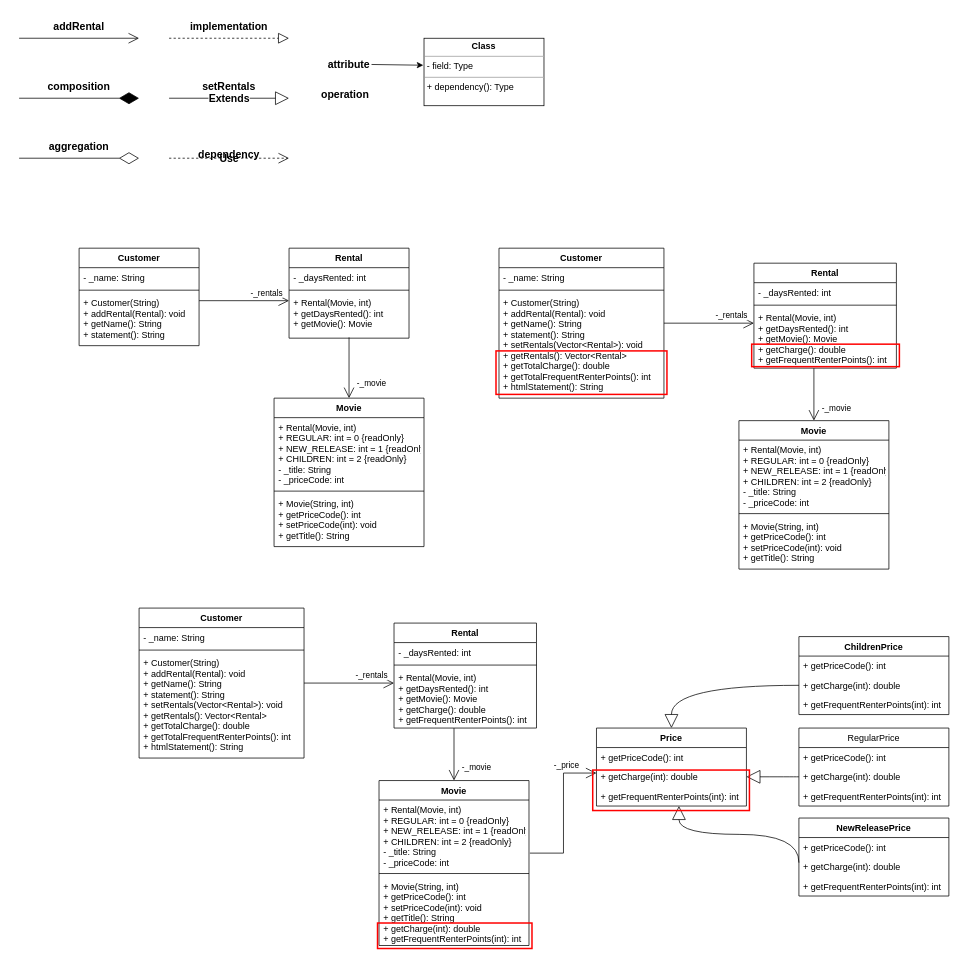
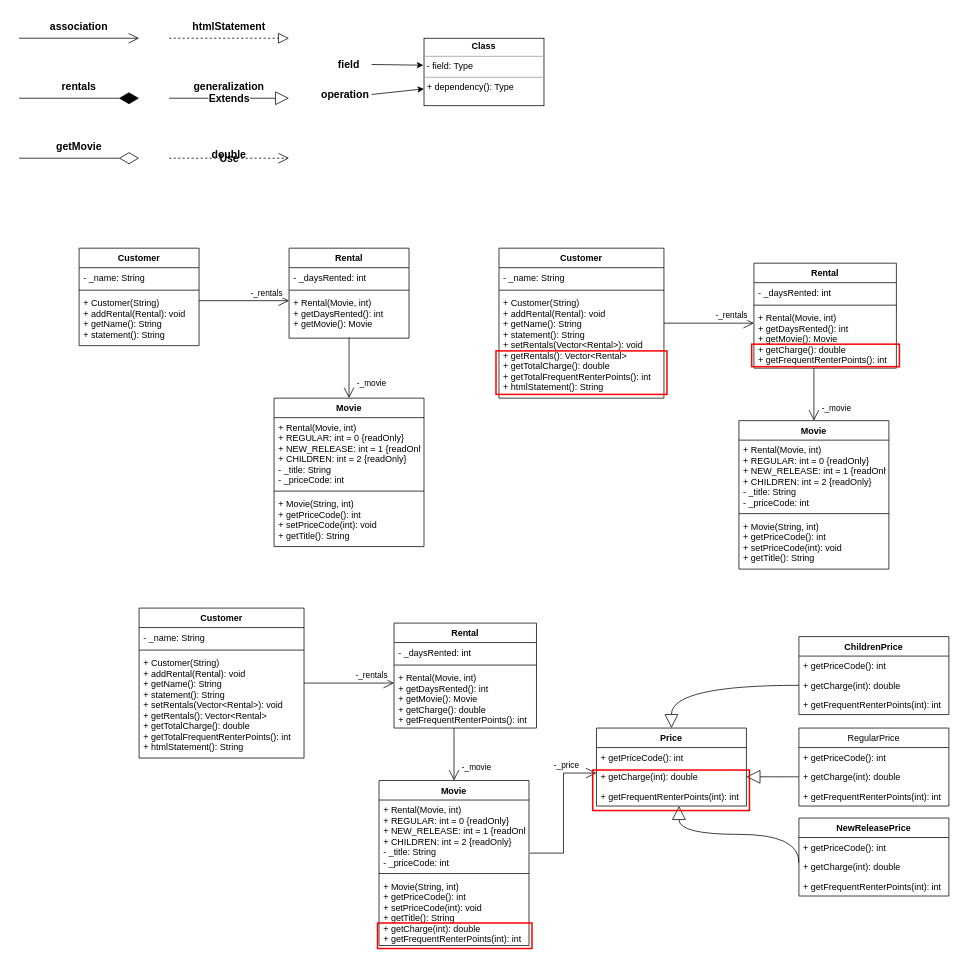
node "addRental": label "addRental" -> "association"
node "implementation": label "implementation" -> "htmlStatement"
node "attribute": label "attribute" -> "field"
node "composition": label "composition" -> "rentals"
node "setRentals": label "setRentals" -> "generalization"
edge "operation" -> "Class - field: Type + dependency(): Type": added
node "aggregation": label "aggregation" -> "getMovie"
node "dependency": label "dependency" -> "double"
